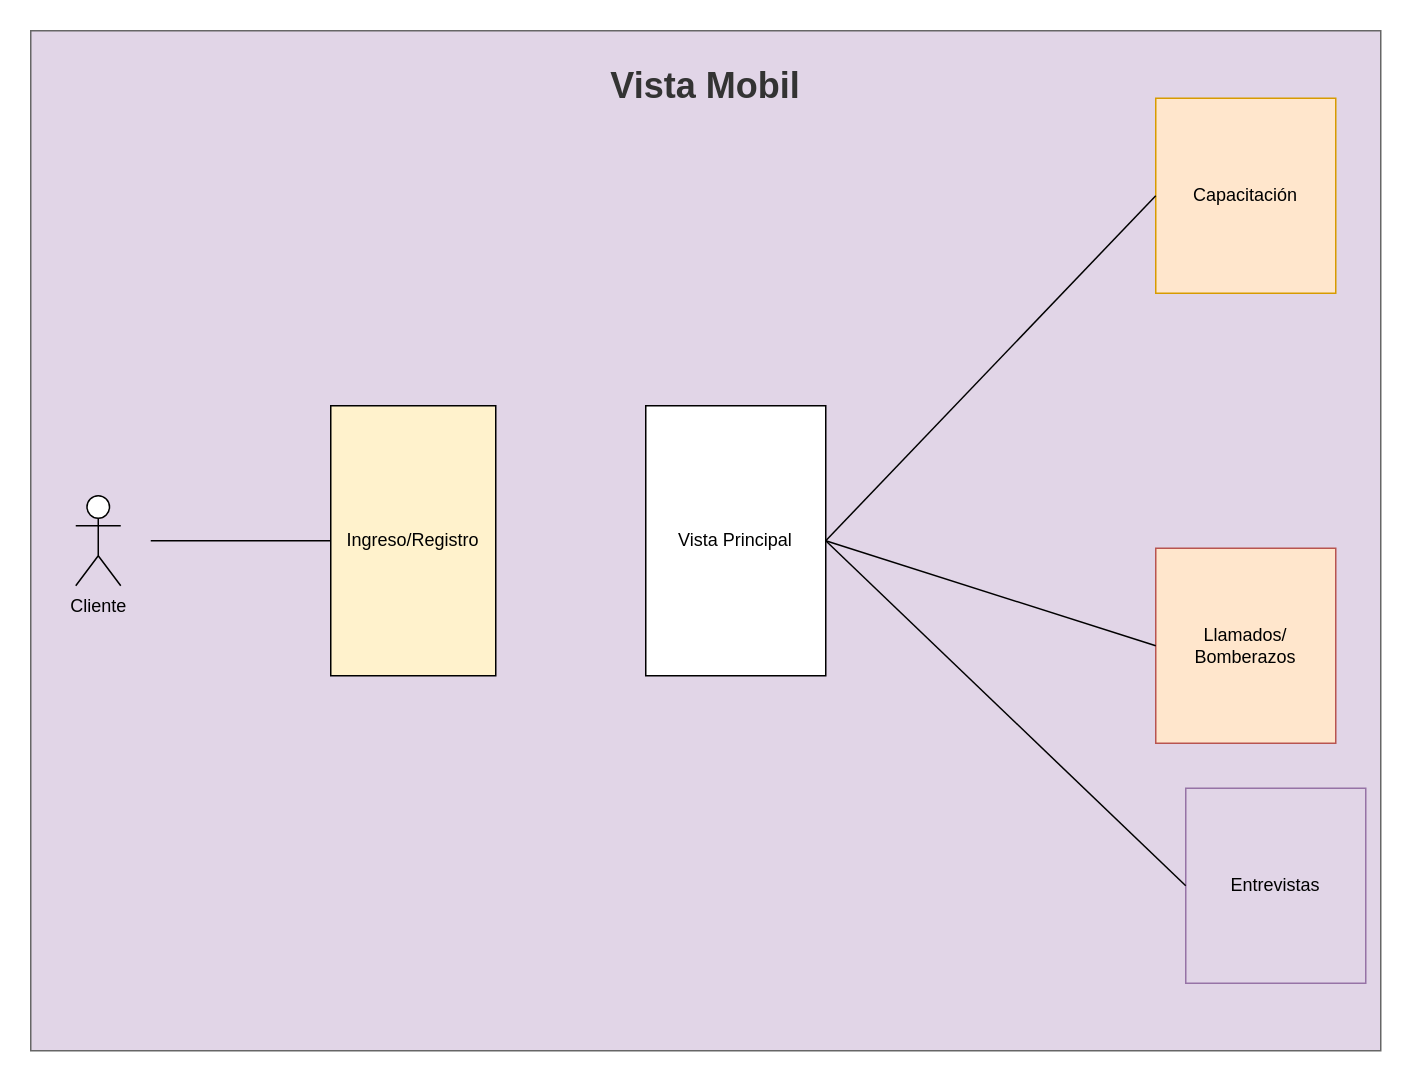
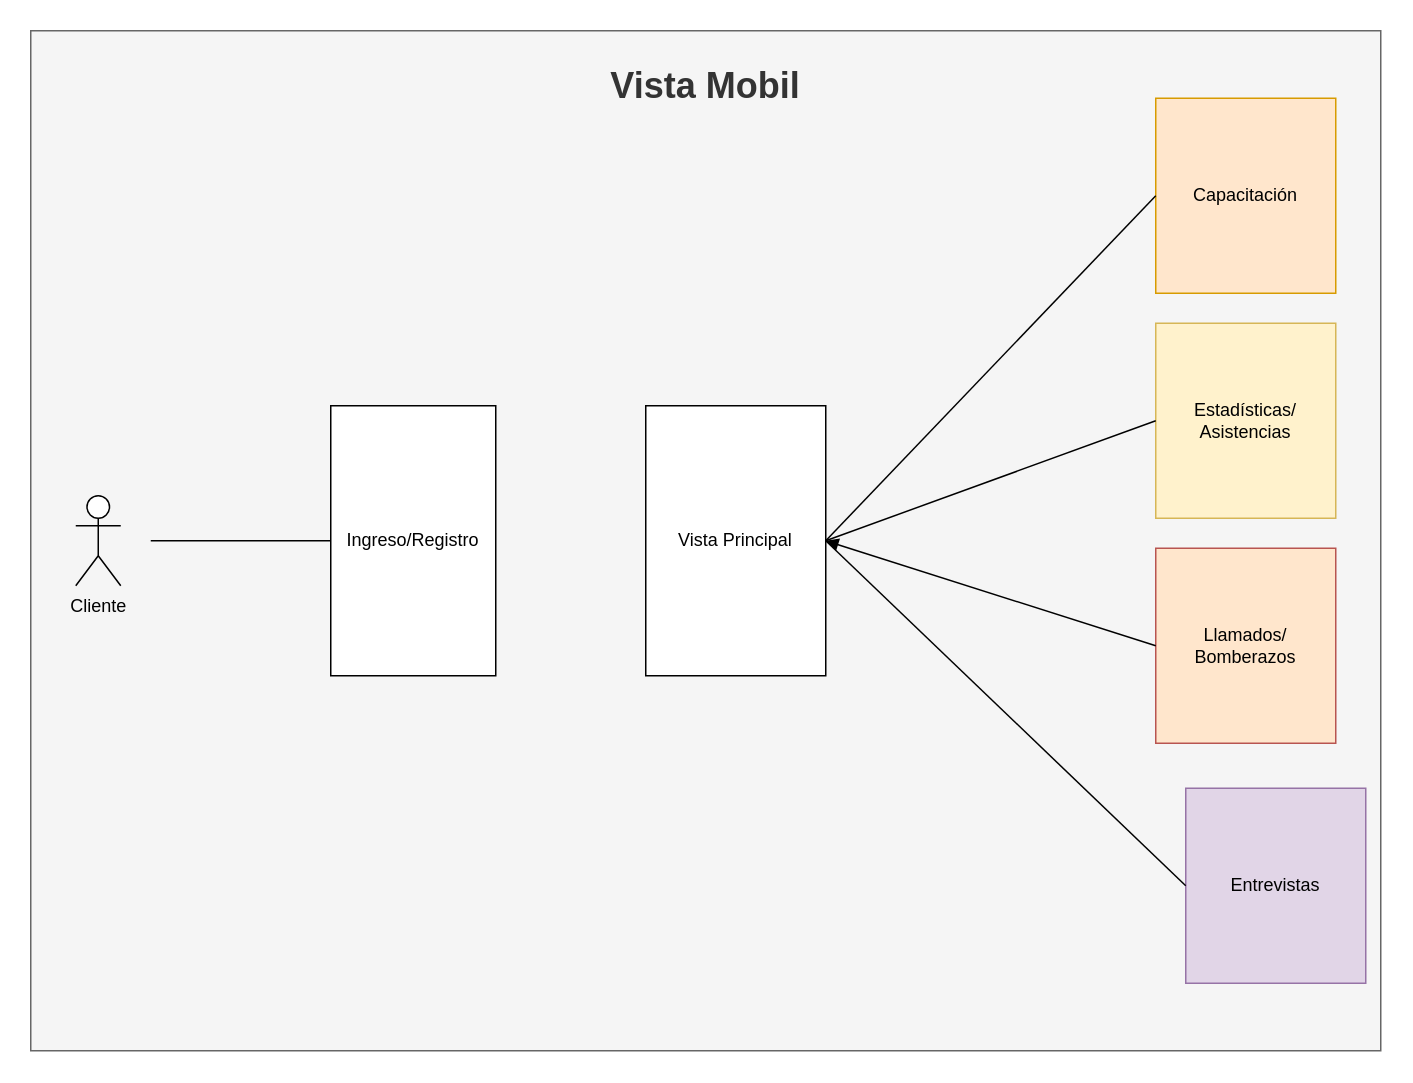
node "Vista Mobil": fillcolor #e1d5e7 -> #f5f5f5
node "Estadísticas/ Asistencias": added
edge "Estadísticas/ Asistencias" -- "Vista Principal": added
node "Ingreso/Registro": fillcolor #fff2cc -> #ffffff
edge "Vista Principal" -- "Llamados/ Bomberazos": arrowhead none -> block
